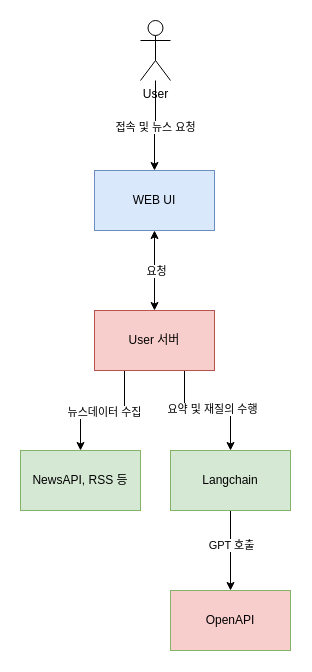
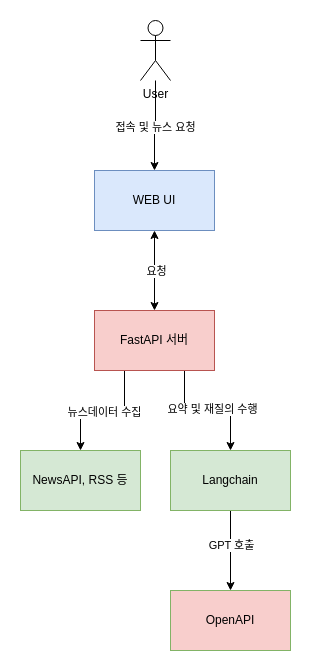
node "User 서버": label "User 서버" -> "FastAPI 서버"
